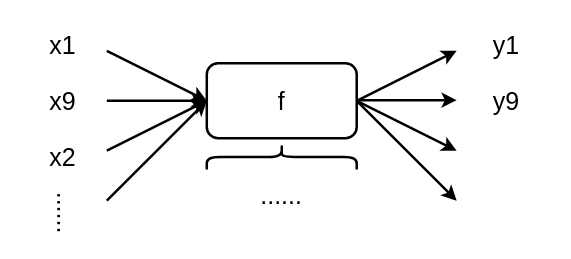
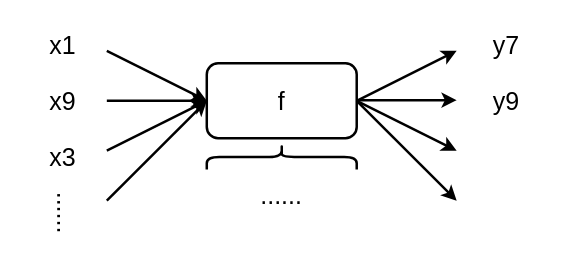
node "y1": label "y1" -> "y7"
node "x2": label "x2" -> "x3"
